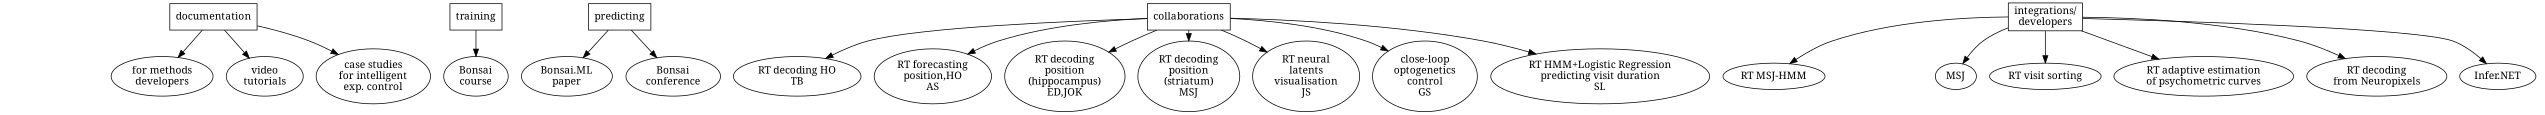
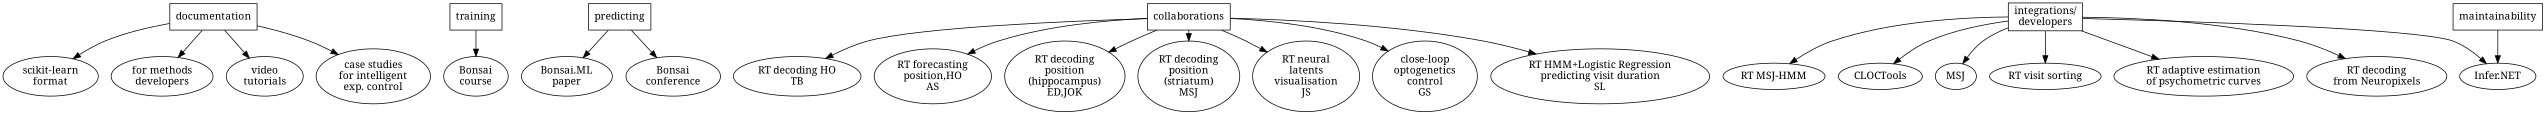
node "maintainability": added
node "scikit-learn format": added
node "CLOCTools": added
